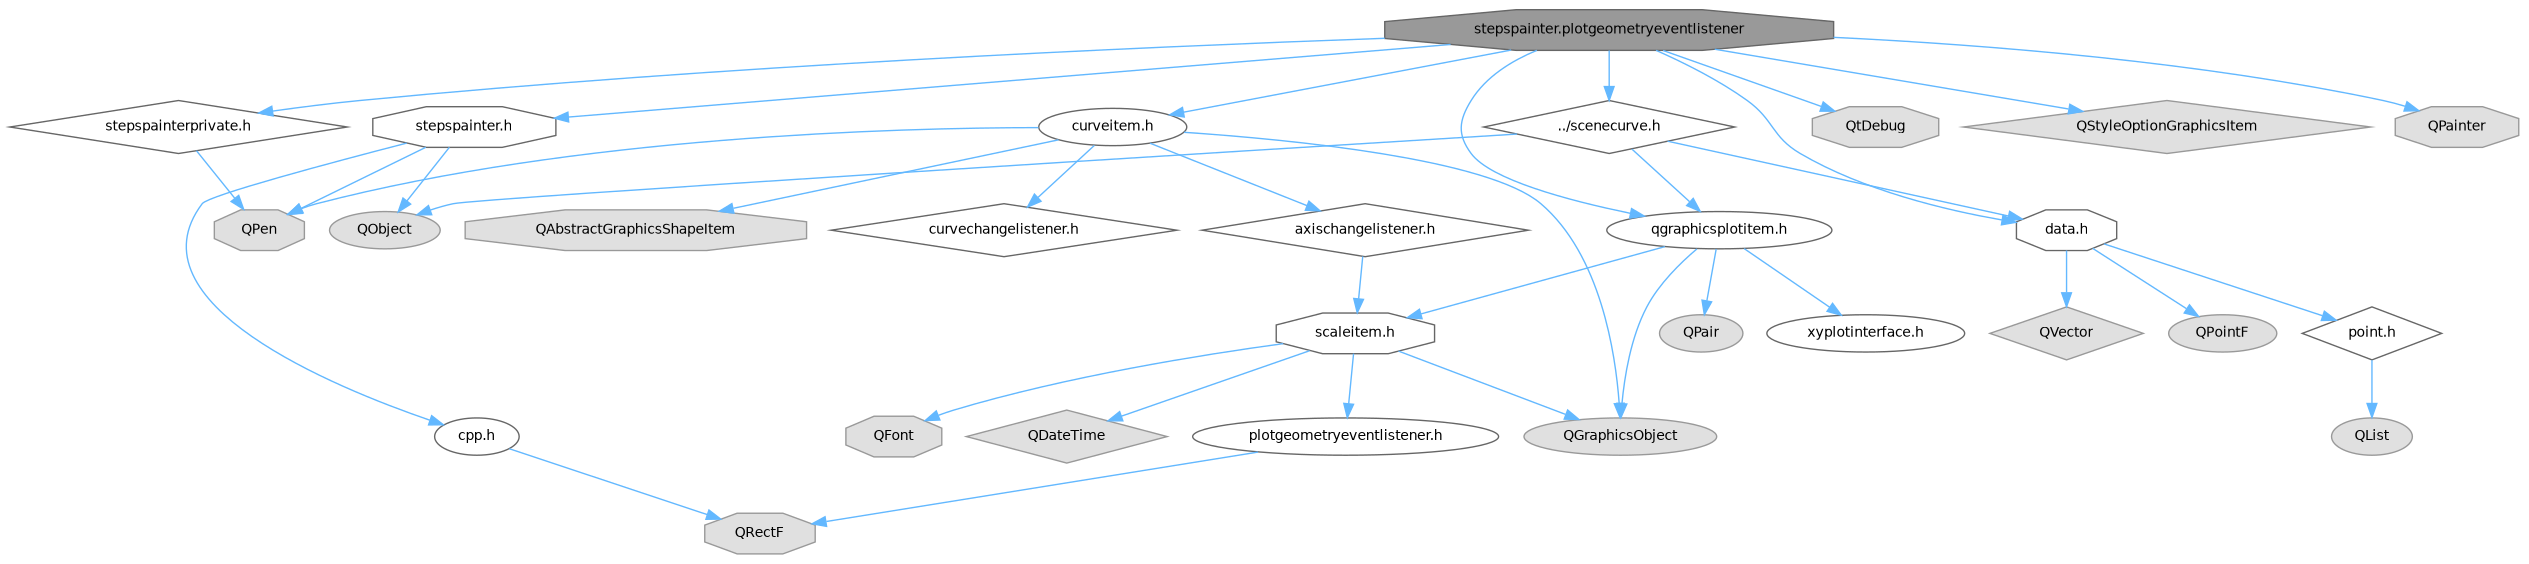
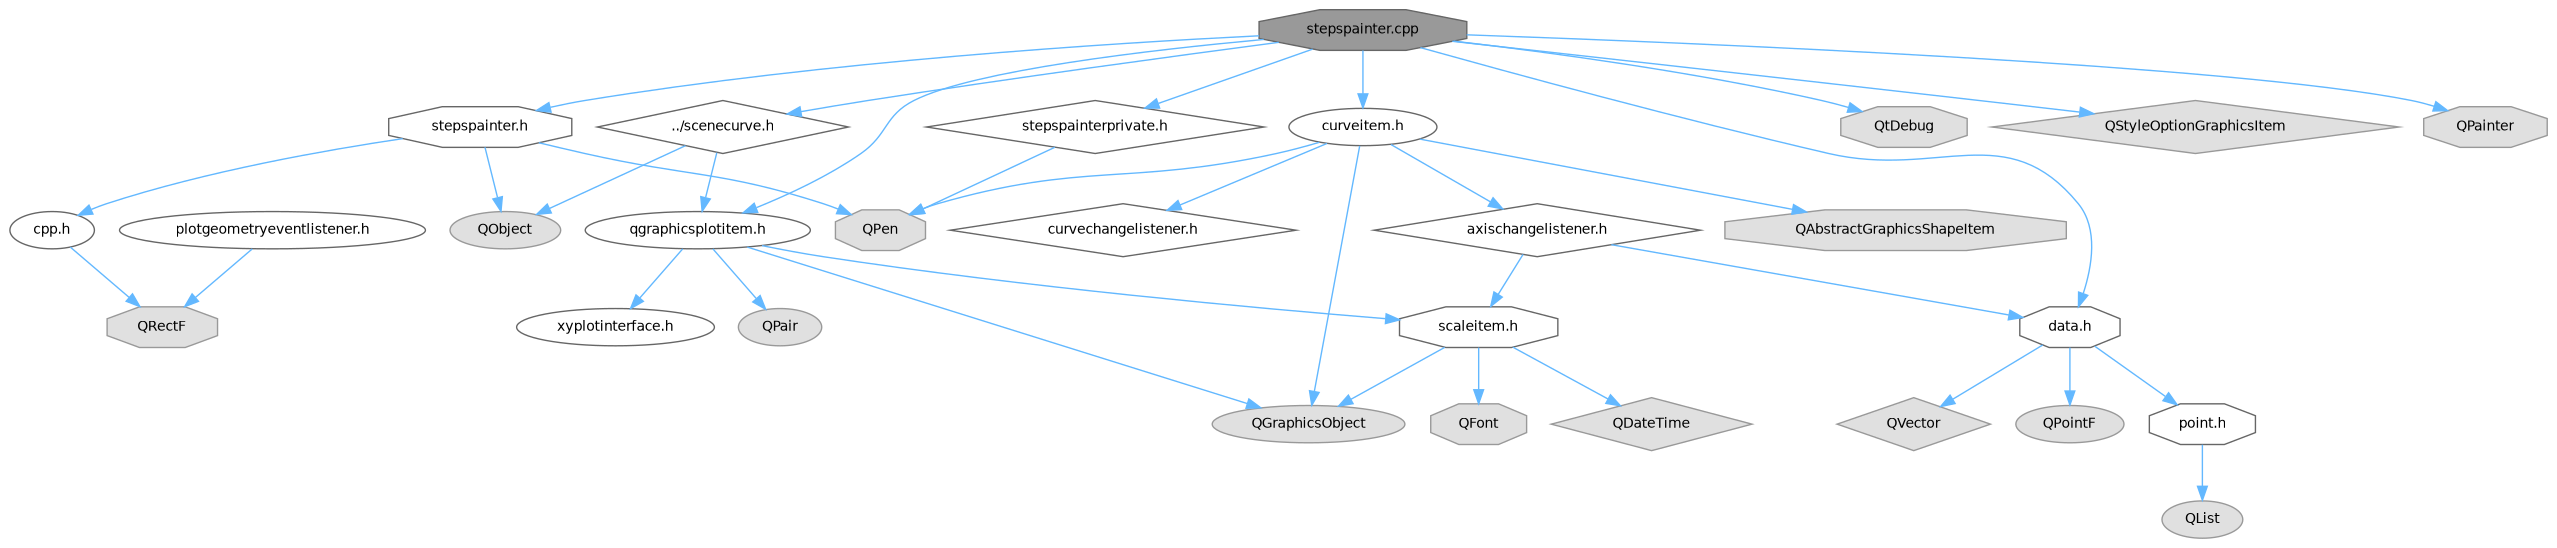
node "stepspainter.plotgeometryeventlistener": label "stepspainter.plotgeometryeventlistener" -> "stepspainter.cpp"
edge "../scenecurve.h" -> "data.h": now "axischangelistener.h" -> "data.h"
node "point.h": shape diamond -> octagon
edge "scaleitem.h" -> "plotgeometryeventlistener.h": removed
